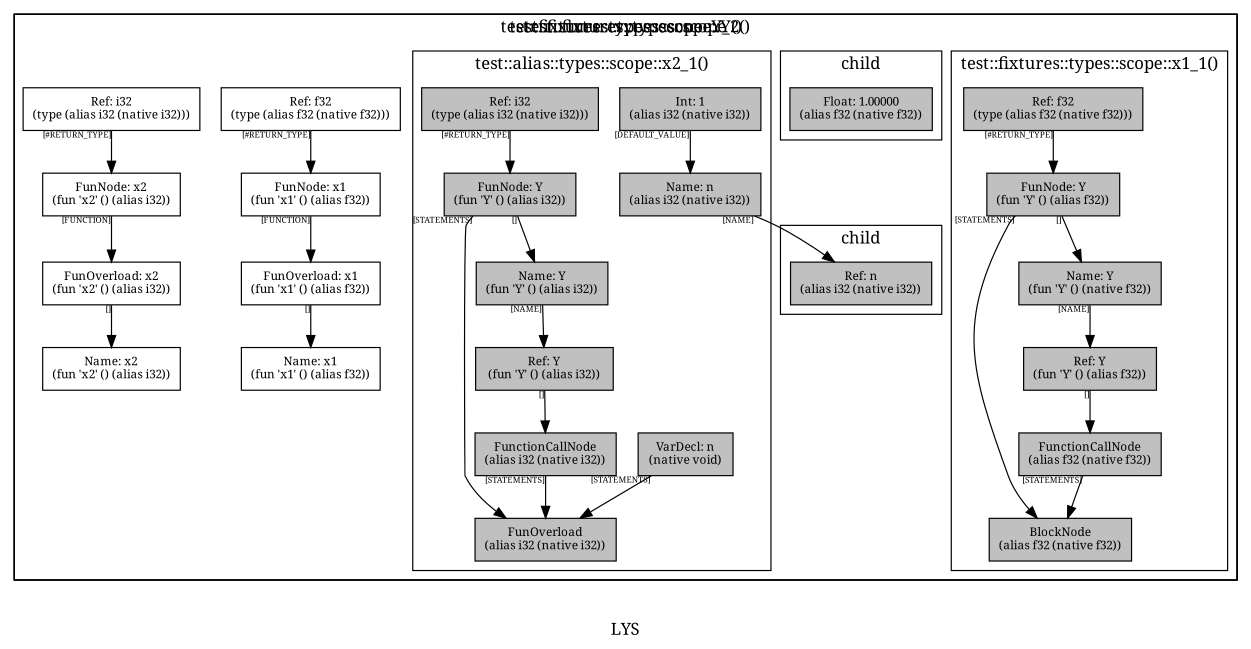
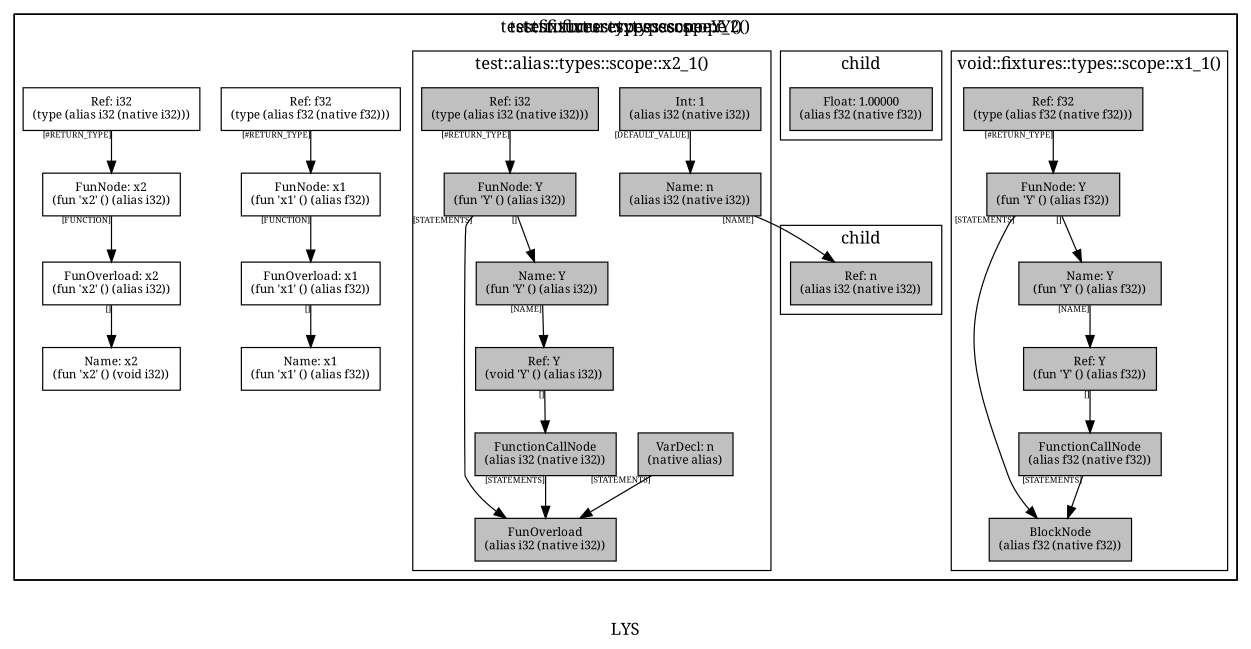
cluster "test::fixtures::types::scope::x1_1()": label "test::fixtures::types::scope::x1_1()" -> "void::fixtures::types::scope::x1_1()"
node "Name: Y (fun 'Y' () (native f32))": label "Name: Y (fun 'Y' () (native f32))" -> "Name: Y (fun 'Y' () (alias f32))"
node "Name: x2 (fun 'x2' () (alias i32))": label "Name: x2 (fun 'x2' () (alias i32))" -> "Name: x2 (fun 'x2' () (void i32))"
node "Ref: Y (fun 'Y' () (alias i32))": label "Ref: Y (fun 'Y' () (alias i32))" -> "Ref: Y (void 'Y' () (alias i32))"
node "VarDecl: n (native void)": label "VarDecl: n (native void)" -> "VarDecl: n (native alias)"
